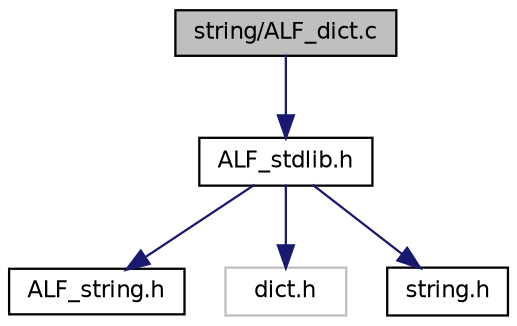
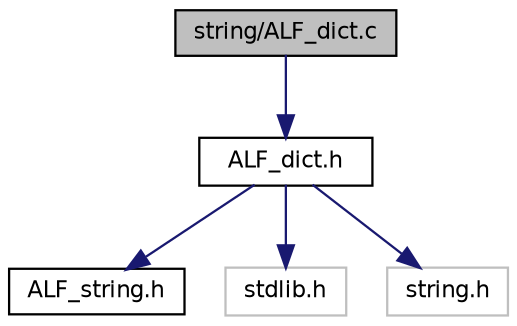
node "ALF_stdlib.h": label "ALF_stdlib.h" -> "ALF_dict.h"
node "dict.h": label "dict.h" -> "stdlib.h"
node "string.h": color black -> grey75
